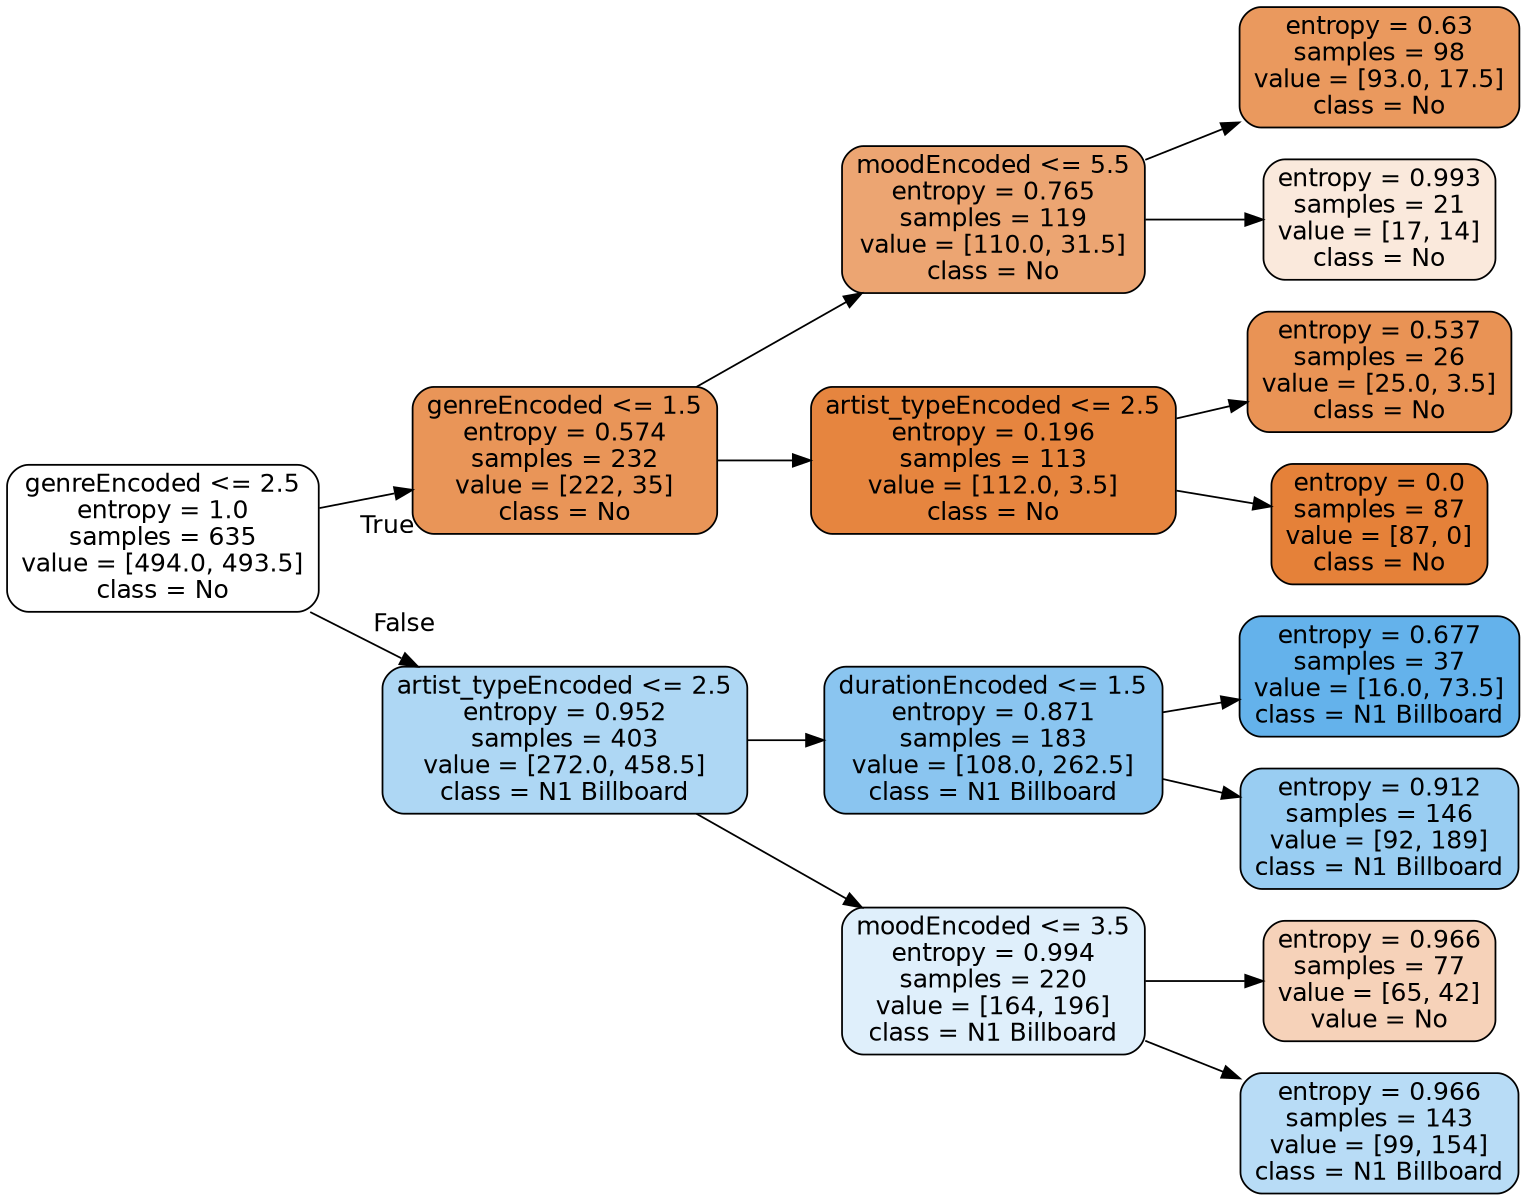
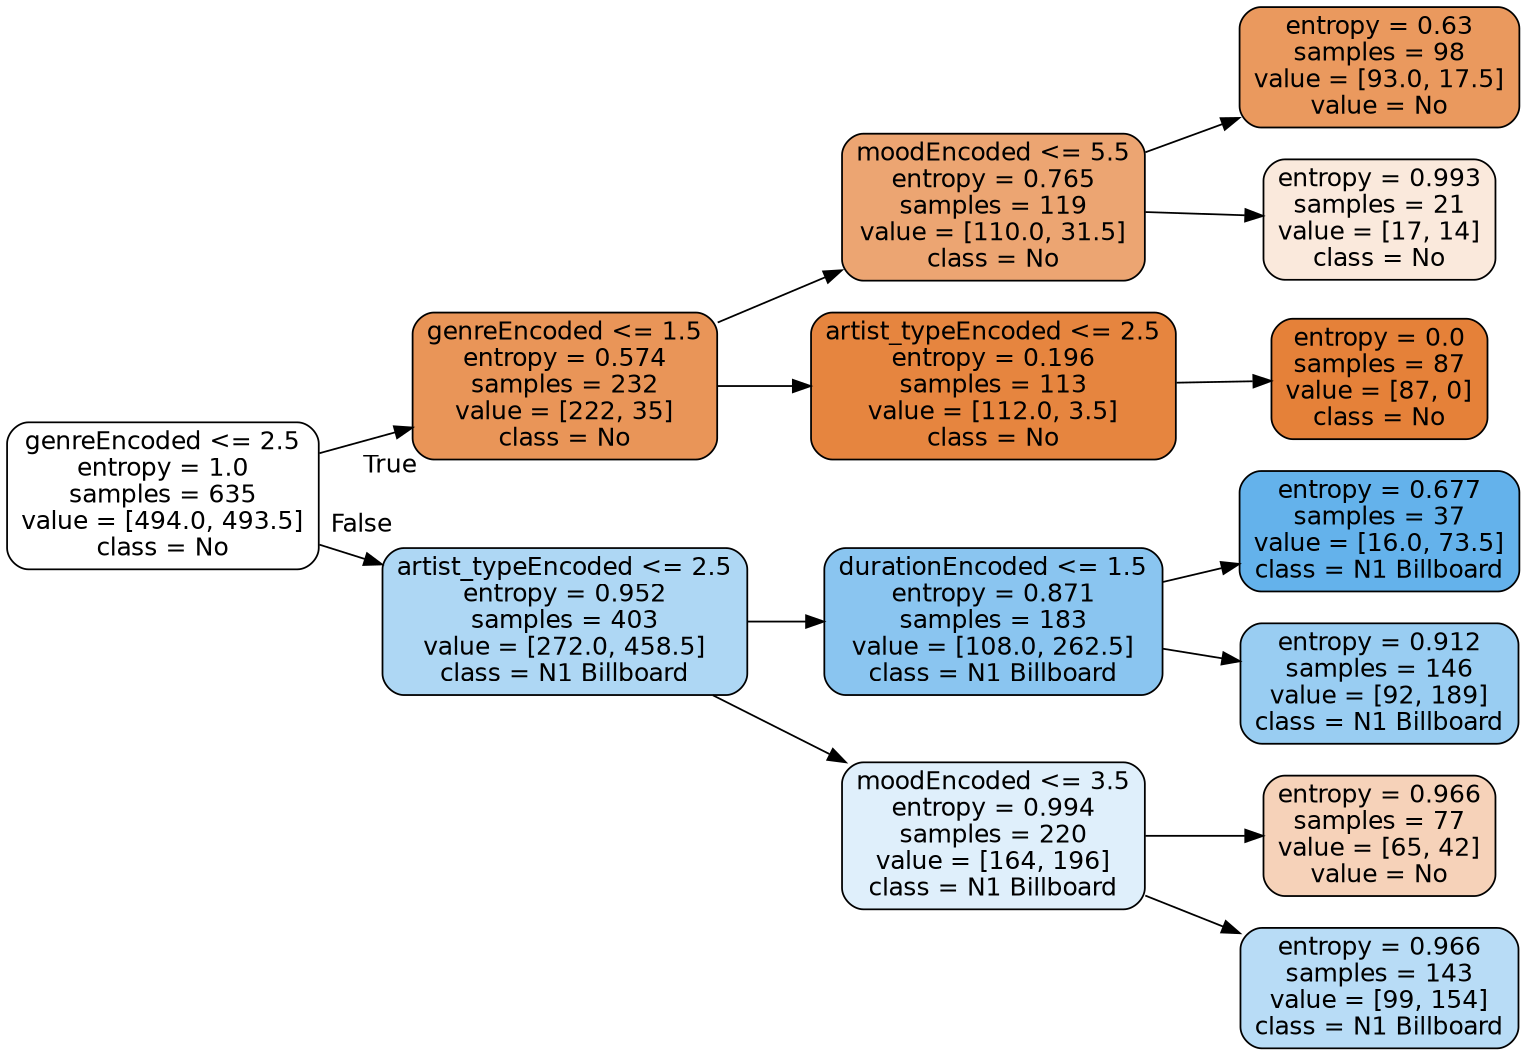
node "entropy = 0.63 samples = 98 value = [93.0, 17.5] class = No": label "entropy = 0.63 samples = 98 value = [93.0, 17.5] class = No" -> "entropy = 0.63 samples = 98 value = [93.0, 17.5] value = No"
node "entropy = 0.537 samples = 26 value = [25.0, 3.5] class = No": removed
